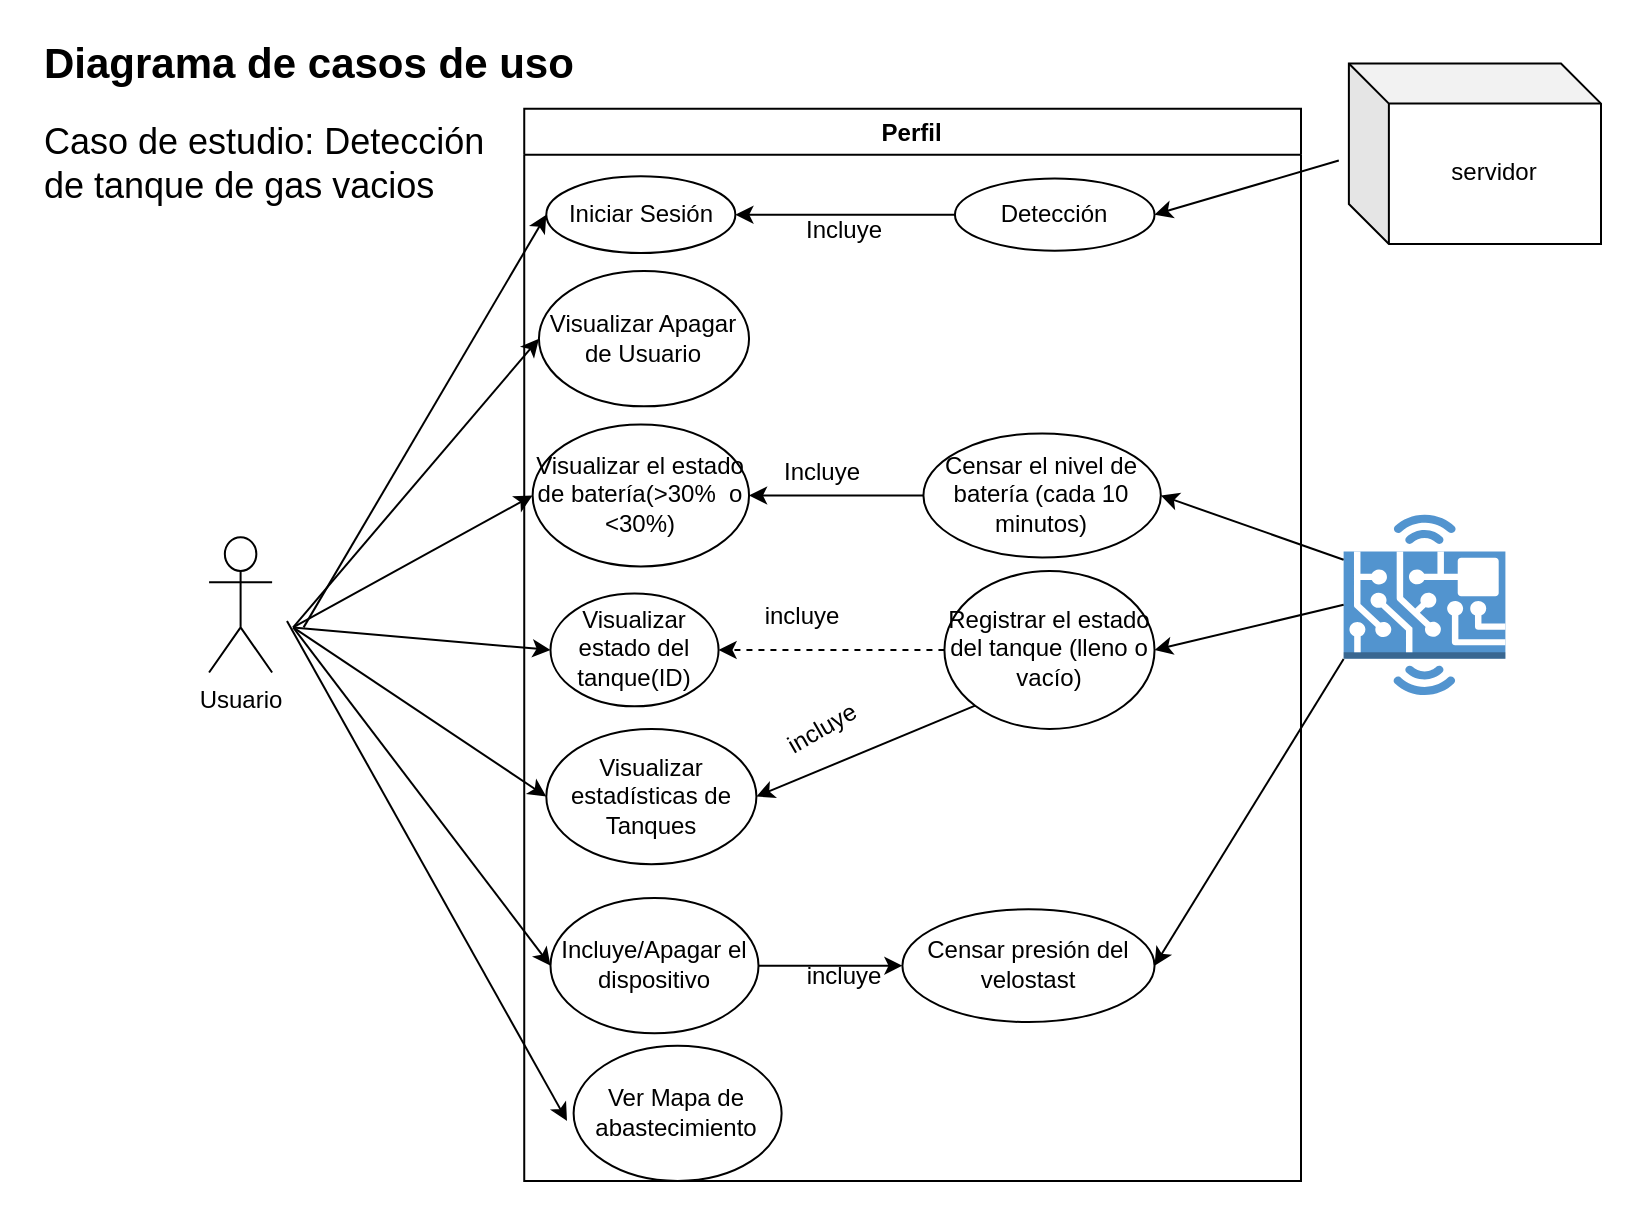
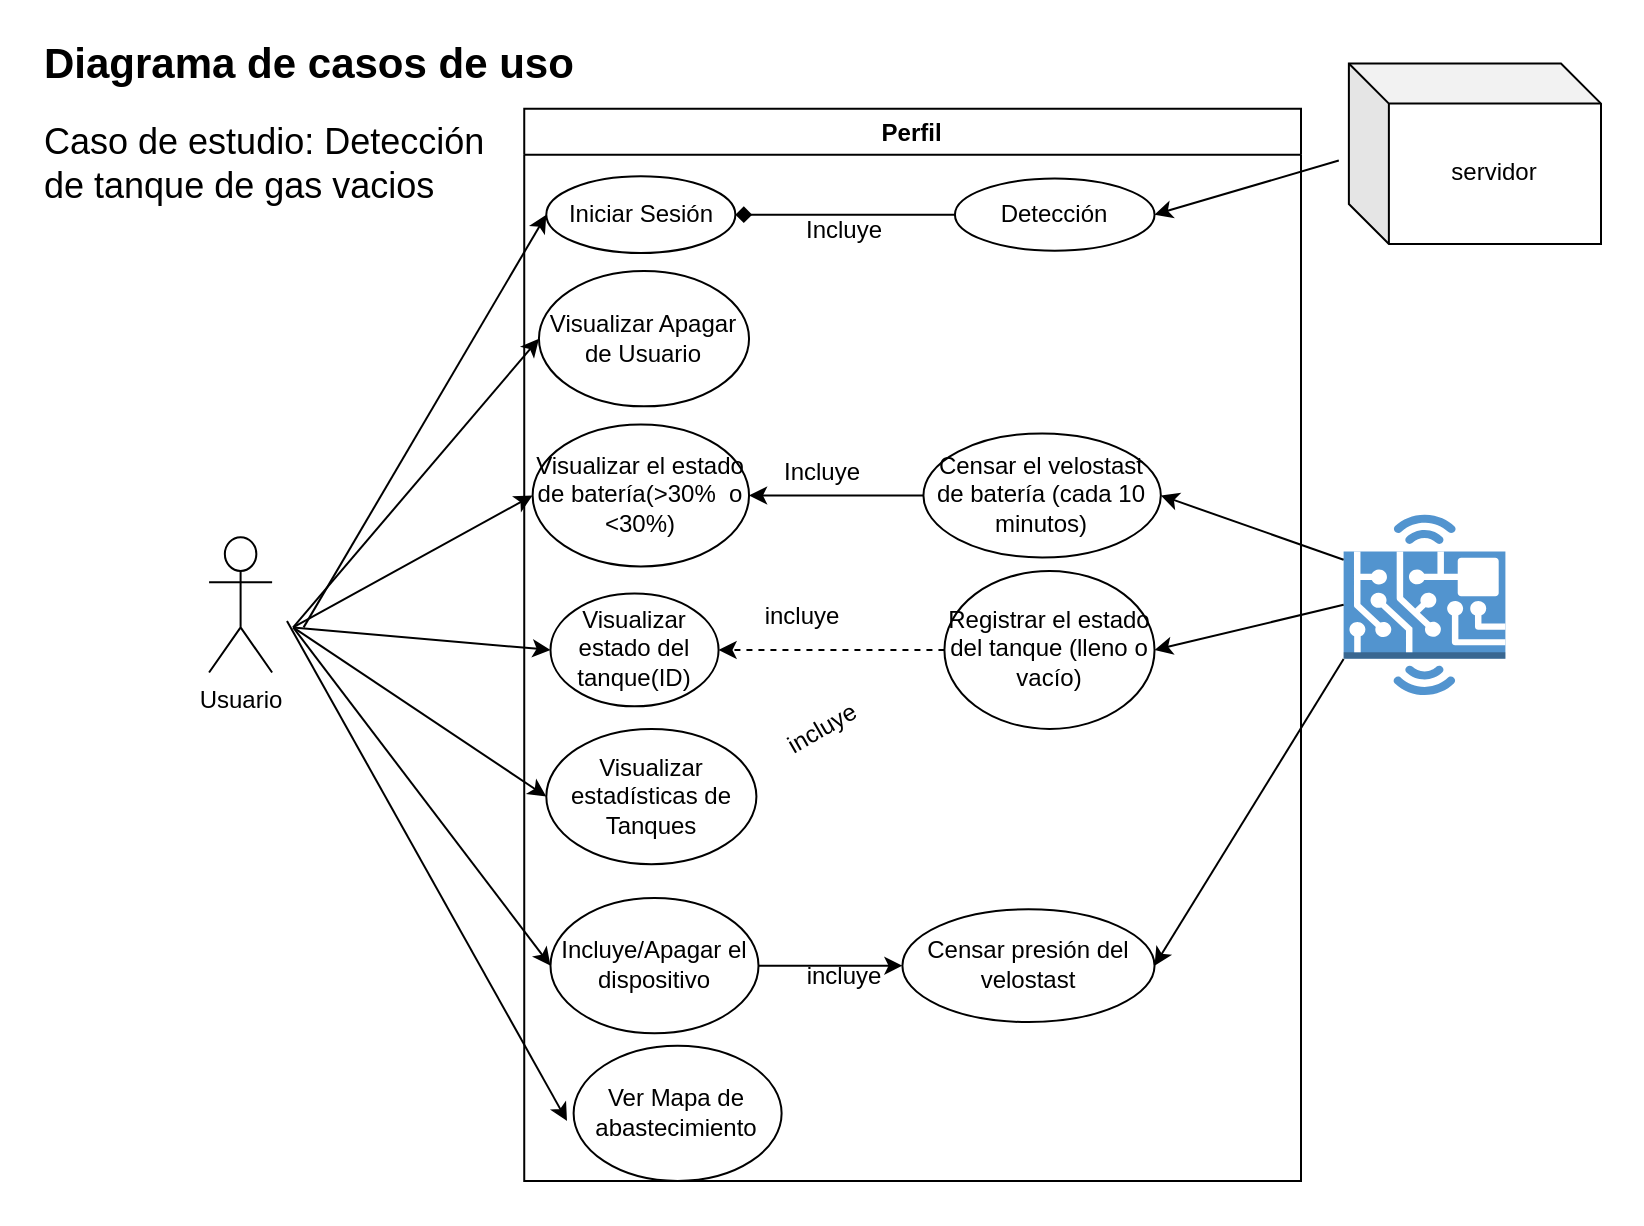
edge "Detección" -> "Iniciar Sesión": arrowhead classic -> diamond
node "Censar el nivel de batería (cada 10 minutos)": label "Censar el nivel de batería (cada 10 minutos)" -> "Censar el velostast de batería (cada 10 minutos)"
edge "Registrar el estado del tanque (lleno o vacío)" -> "Visualizar estadísticas de Tanques": removed
